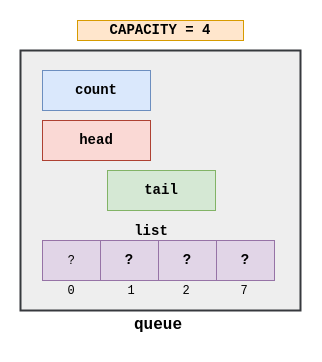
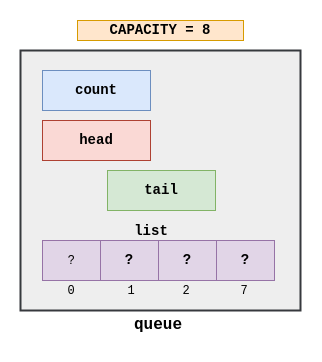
node "CAPACITY = 4": label "CAPACITY = 4" -> "CAPACITY = 8"
